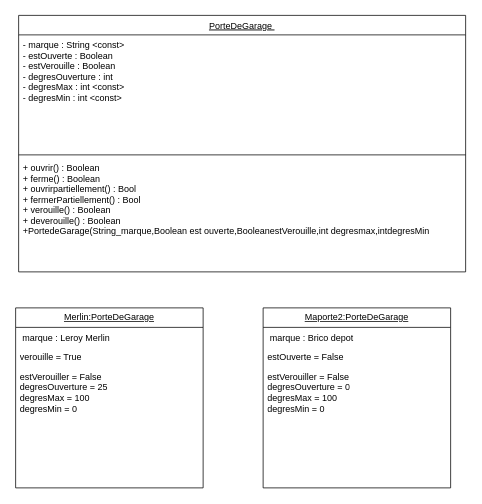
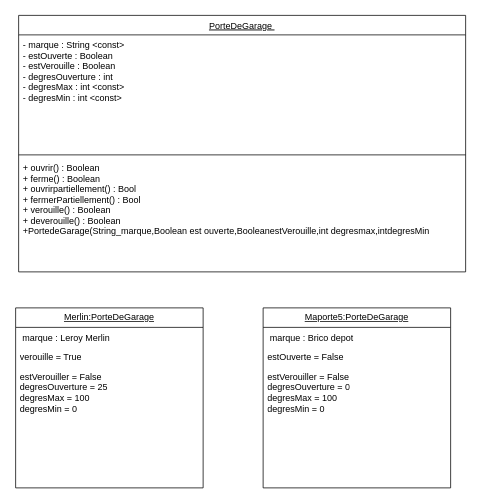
node "Maporte2:PorteDeGarage": label "Maporte2:PorteDeGarage" -> "Maporte5:PorteDeGarage"
